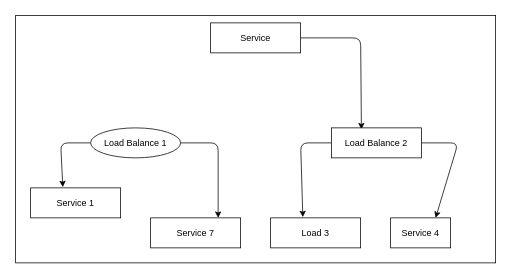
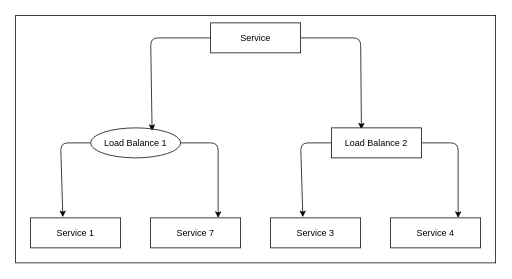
edge "Service" -> "Load Balance 1": added
node "Service 1": moved (75, 203) -> (75, 233)
node "Load 3": label "Load 3" -> "Service 3"
node "Service 4": size 60x30 -> 90x30
